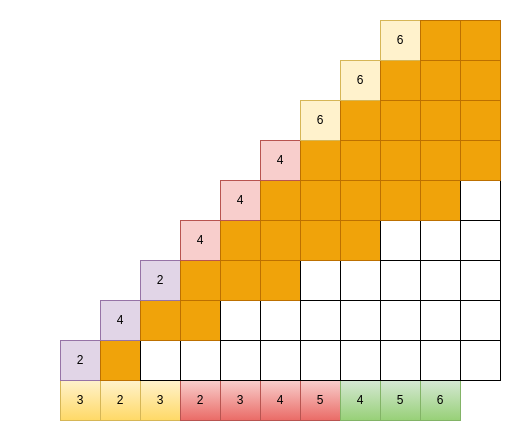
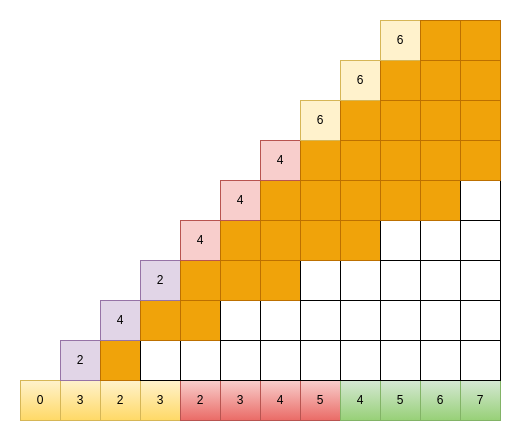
node "0": added
node "7": added
